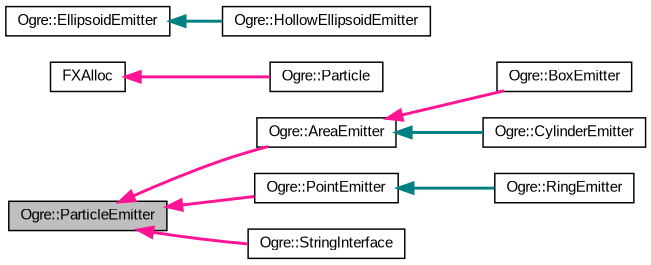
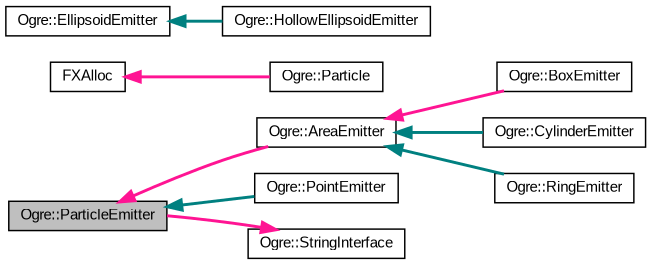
edge "Ogre::RingEmitter" -> "Ogre::PointEmitter": now "Ogre::RingEmitter" -> "Ogre::AreaEmitter"
edge "Ogre::PointEmitter" -> "Ogre::ParticleEmitter": color deeppink -> teal
edge "Ogre::StringInterface" -> "Ogre::ParticleEmitter": reversed
